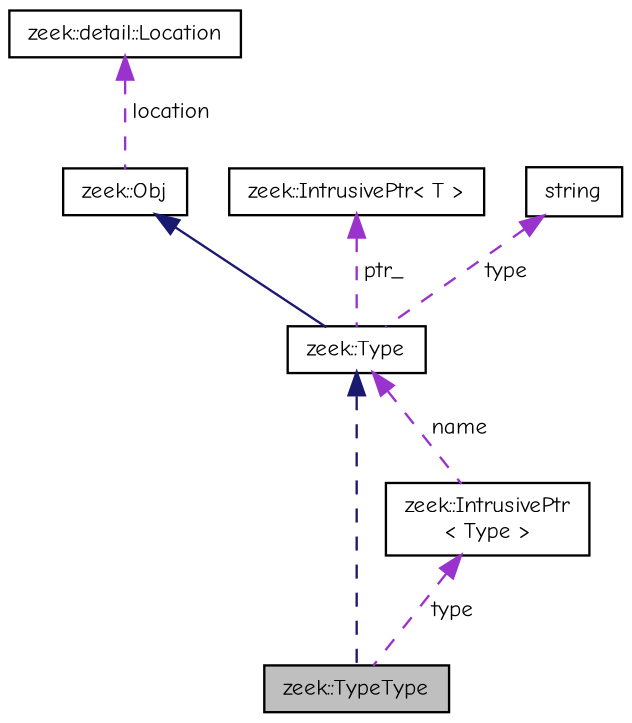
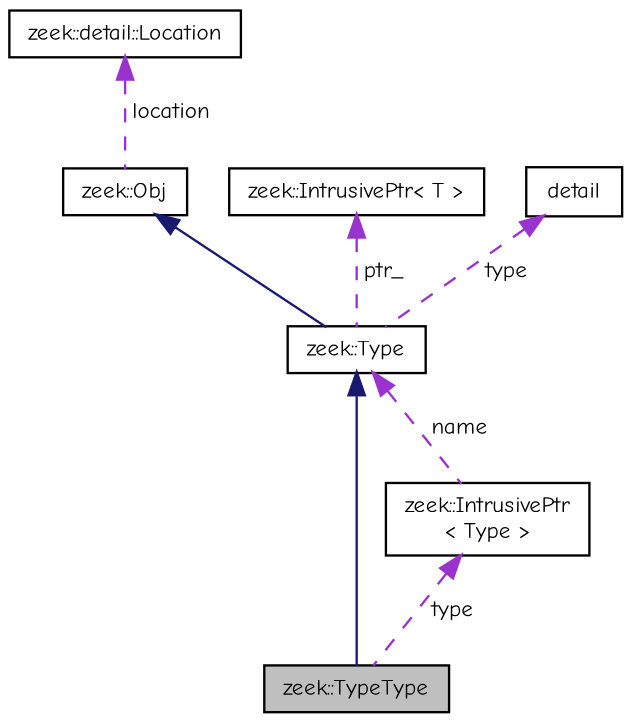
node "string": label "string" -> "detail"
edge "zeek::TypeType" -> "zeek::Type": style dashed -> solid
